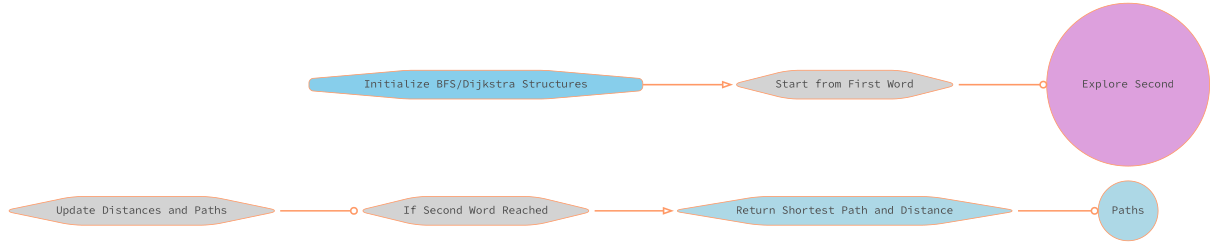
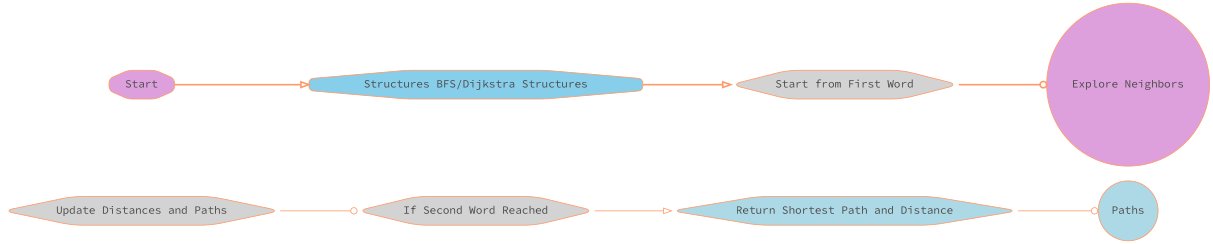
node "Start": added
node "Initialize BFS/Dijkstra Structures": label "Initialize BFS/Dijkstra Structures" -> "Structures BFS/Dijkstra Structures"
node "Explore Second": label "Explore Second" -> "Explore Neighbors"
edge "Update Distances and Paths" -> "If Second Word Reached": style bold -> solid
edge "If Second Word Reached" -> "Return Shortest Path and Distance": style bold -> solid
edge "Return Shortest Path and Distance" -> "Paths": style bold -> solid
